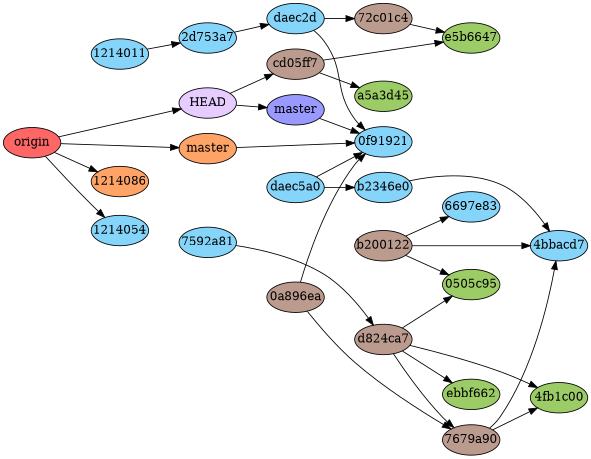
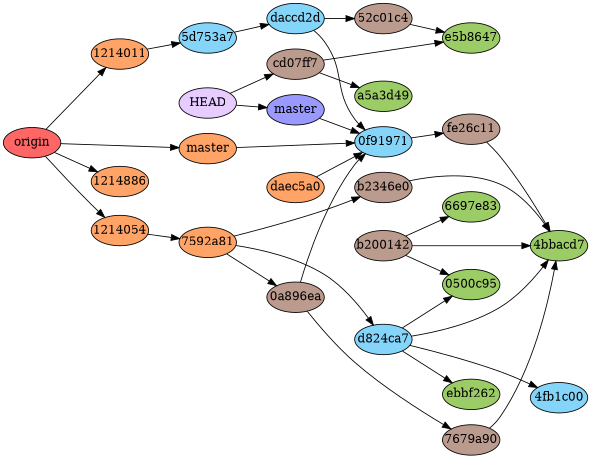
node "daec2d": label "daec2d" -> "daccd2d"
node "72c01c4": label "72c01c4" -> "52c01c4"
node "2d753a7": label "2d753a7" -> "5d753a7"
node "e5b6647": label "e5b6647" -> "e5b8647"
node "1214011": fillcolor #85d5fa -> #ffa366
node "cd05ff7": label "cd05ff7" -> "cd07ff7"
node "a5a3d45": label "a5a3d45" -> "a5a3d49"
edge "origin" -> "HEAD": now "origin" -> "1214011"
node "fe26c11": added
node "0f91921": label "0f91921" -> "0f91971"
node "1214086": label "1214086" -> "1214886"
node "daec5a0": fillcolor #85d5fa -> #ffa366
edge "daec5a0" -> "b2346e0": now "7592a81" -> "b2346e0"
node "b2346e0": fillcolor #85d5fa -> #bc9b8f
node "6697e83": fillcolor #85d5fa -> #9ccc66
node "1214054": fillcolor #85d5fa -> #ffa366
edge "1214054" -> "7592a81": added
node "7592a81": fillcolor #85d5fa -> #ffa366
node "b200122": label "b200122" -> "b200142"
node "4bbacd7": fillcolor #85d5fa -> #9ccc66
edge "7592a81" -> "0a896ea": added
node "0505c95": label "0505c95" -> "0500c95"
node "d824ca7": fillcolor #bc9b8f -> #85d5fa
edge "d824ca7" -> "7679a90": now "d824ca7" -> "4bbacd7"
node "ebbf662": label "ebbf662" -> "ebbf262"
node "4fb1c00": fillcolor #9ccc66 -> #85d5fa
edge "7679a90" -> "4fb1c00": removed
